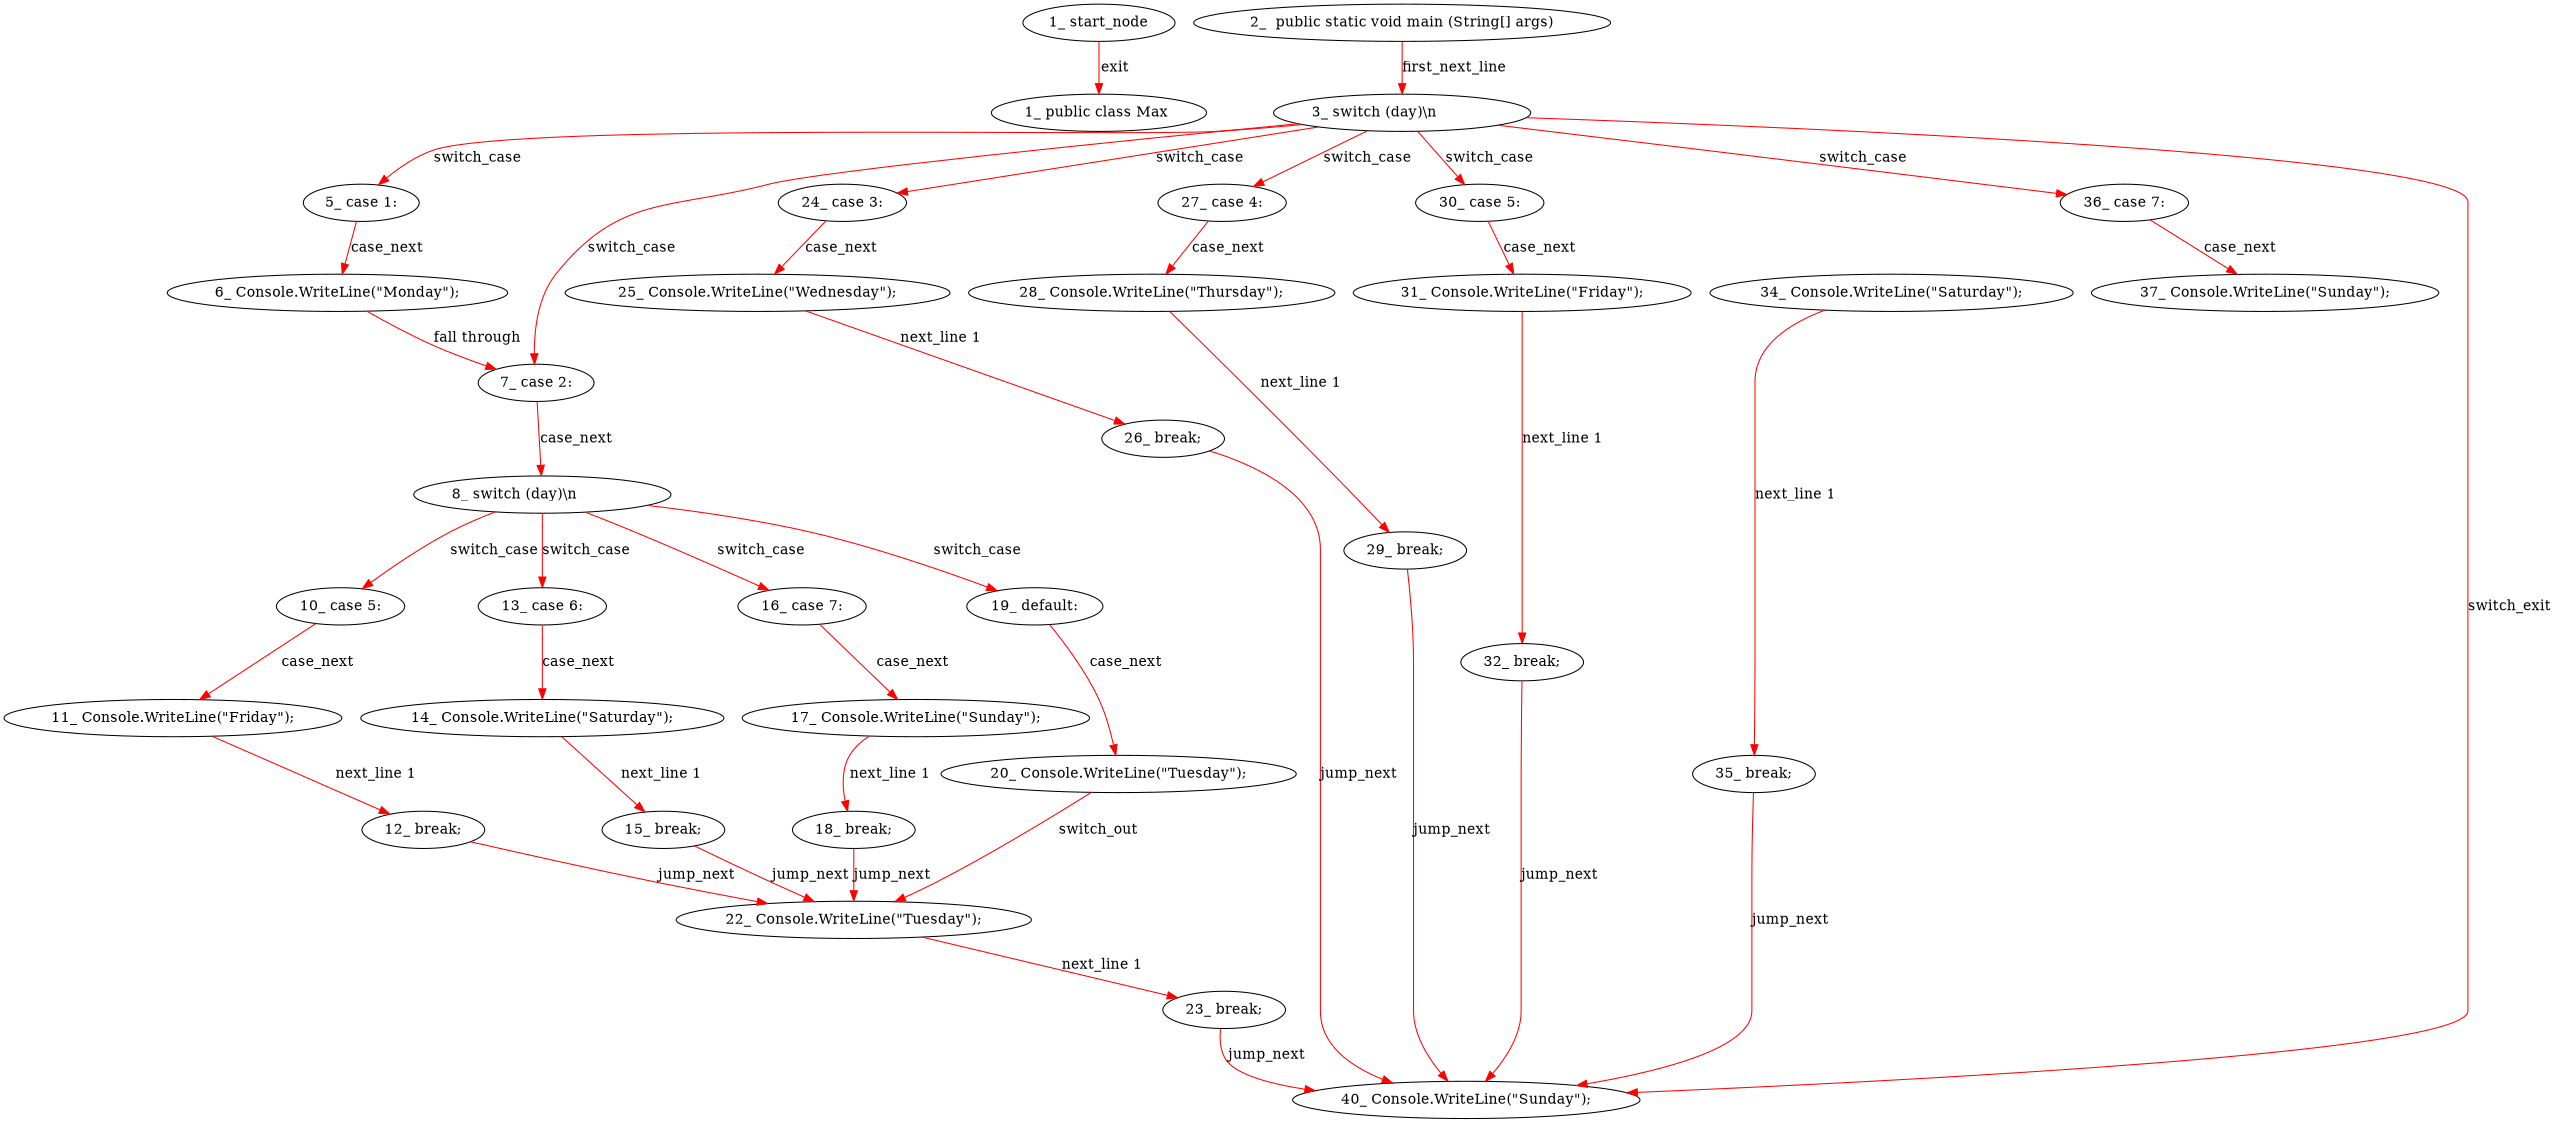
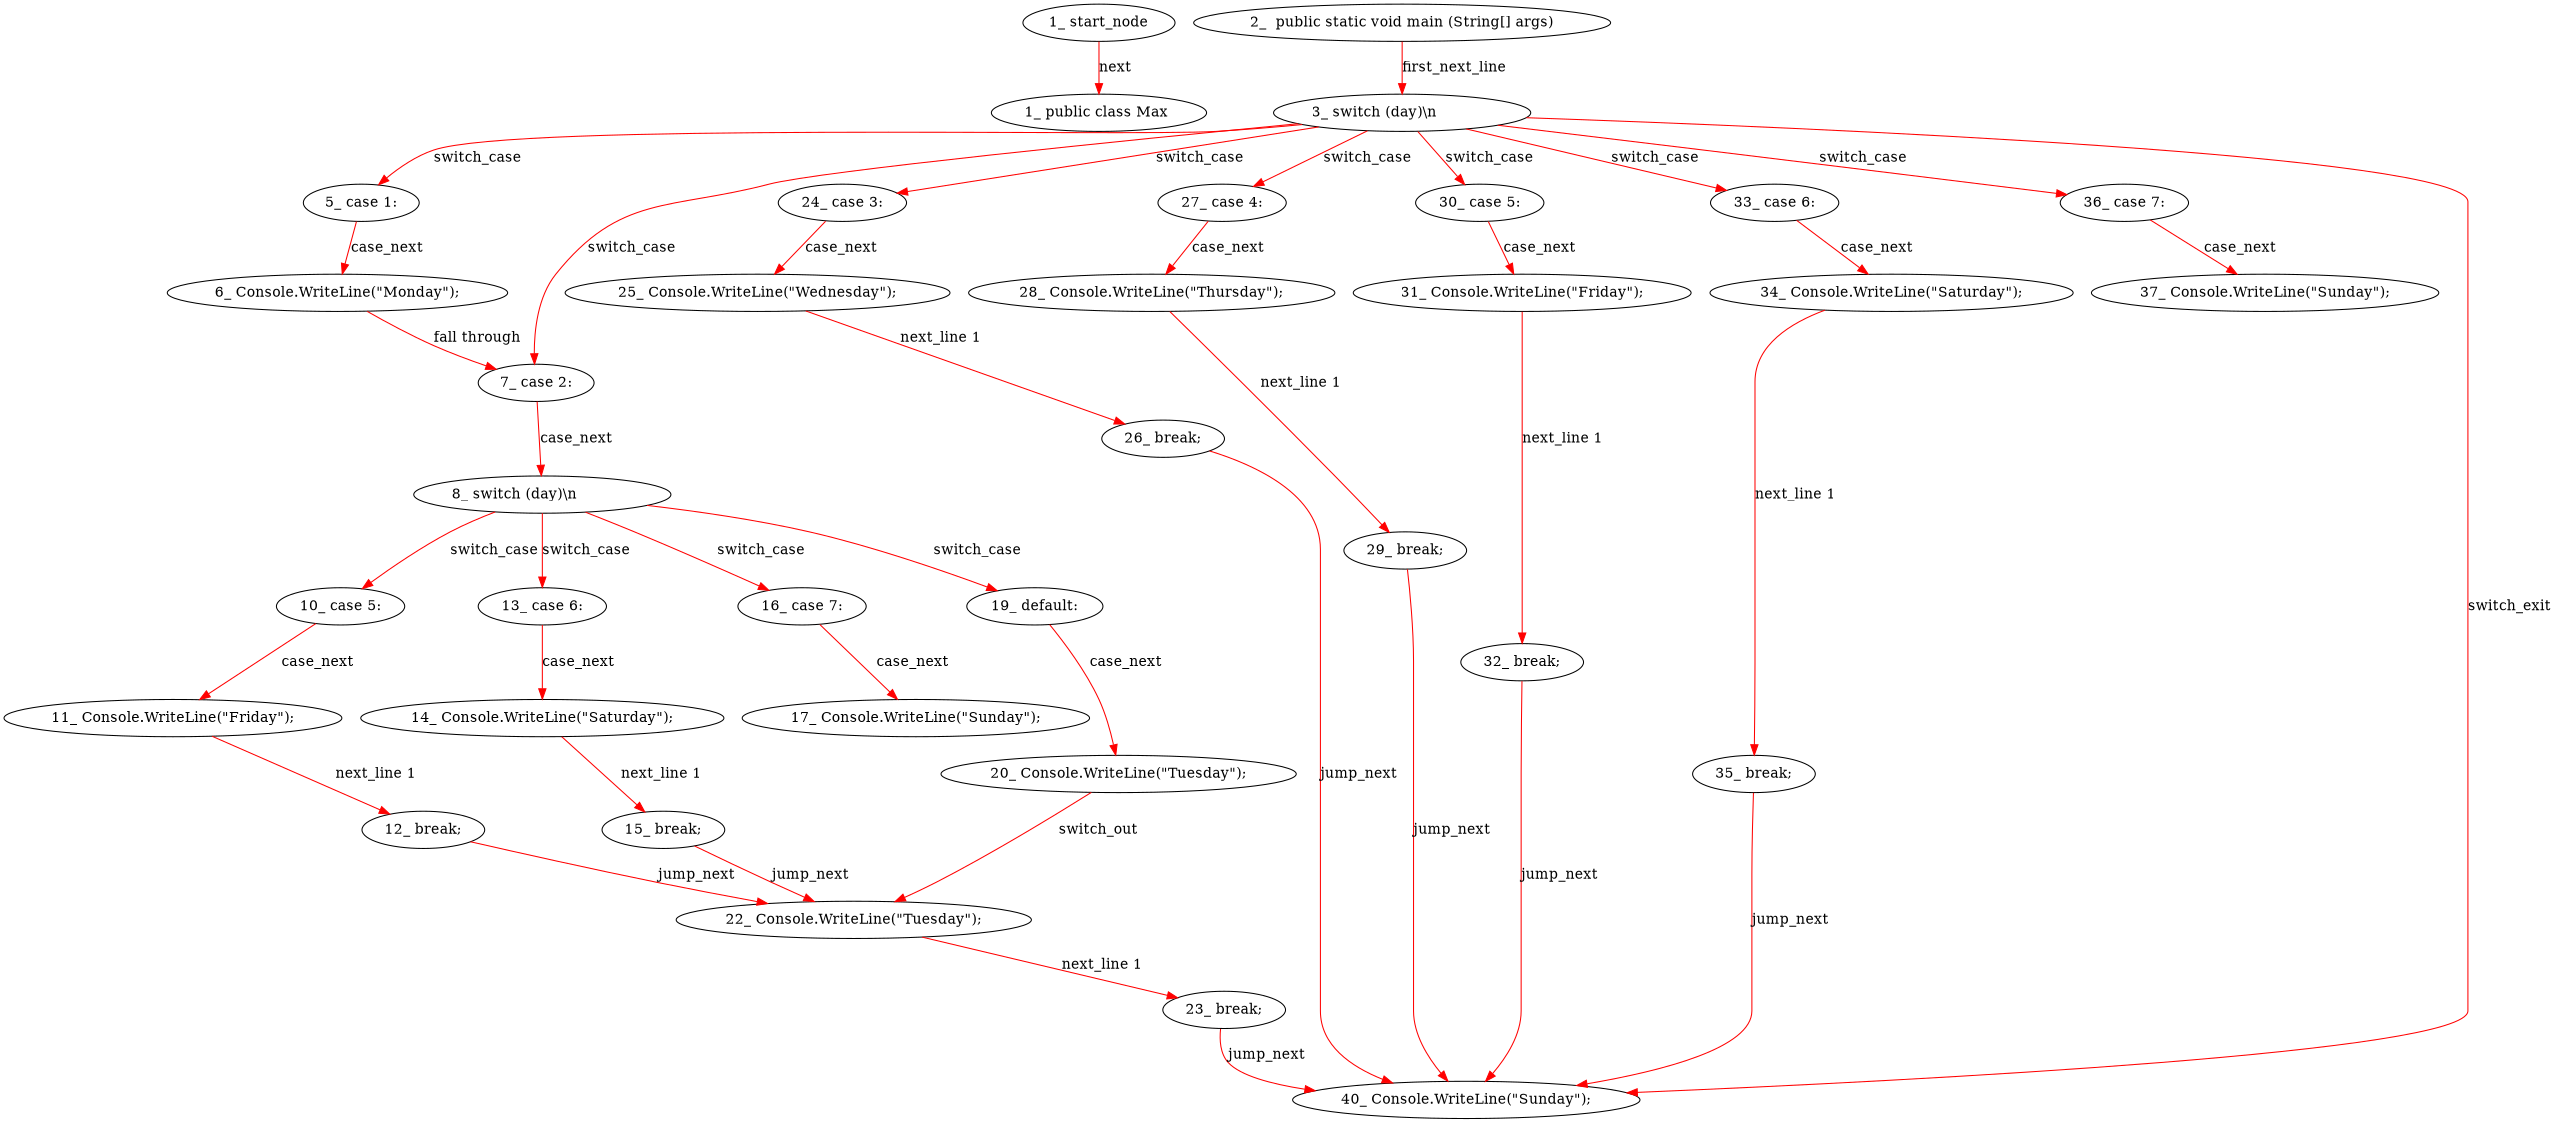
edge "1_ start_node" -> "1_ public class Max": label "exit" -> "next"
node "33_ case 6:": added
node "18_ break;": removed
